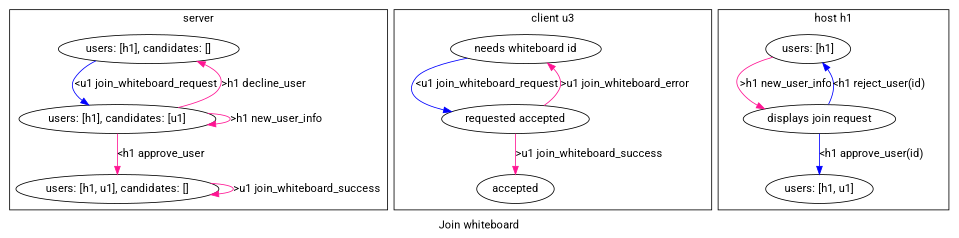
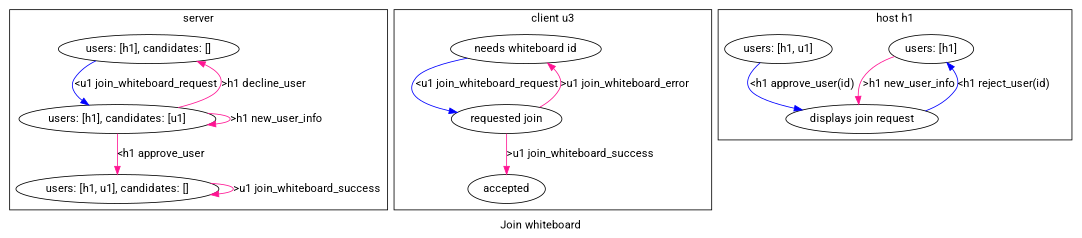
node "requested accepted": label "requested accepted" -> "requested join"
edge "displays join request" -> "users: [h1, u1]": reversed
